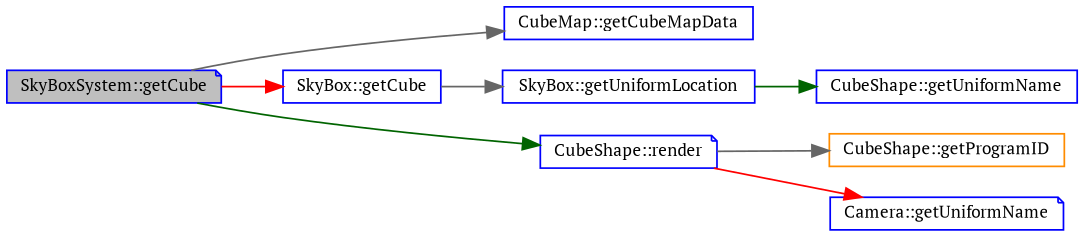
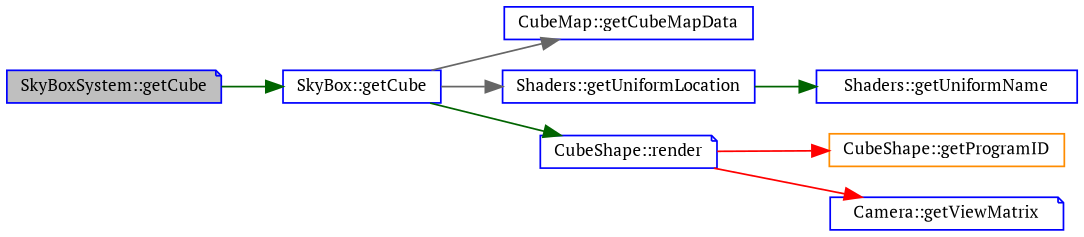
edge "SkyBoxSystem::getCube" -> "CubeMap::getCubeMapData": now "SkyBox::getCube" -> "CubeMap::getCubeMapData"
edge "SkyBoxSystem::getCube" -> "SkyBox::getCube": color red -> darkgreen
node "SkyBox::getUniformLocation": label "SkyBox::getUniformLocation" -> "Shaders::getUniformLocation"
node "CubeShape::getUniformName": label "CubeShape::getUniformName" -> "Shaders::getUniformName"
edge "SkyBoxSystem::getCube" -> "CubeShape::render": now "SkyBox::getCube" -> "CubeShape::render"
edge "CubeShape::render" -> "CubeShape::getProgramID": color gray40 -> red
node "Camera::getUniformName": label "Camera::getUniformName" -> "Camera::getViewMatrix"
